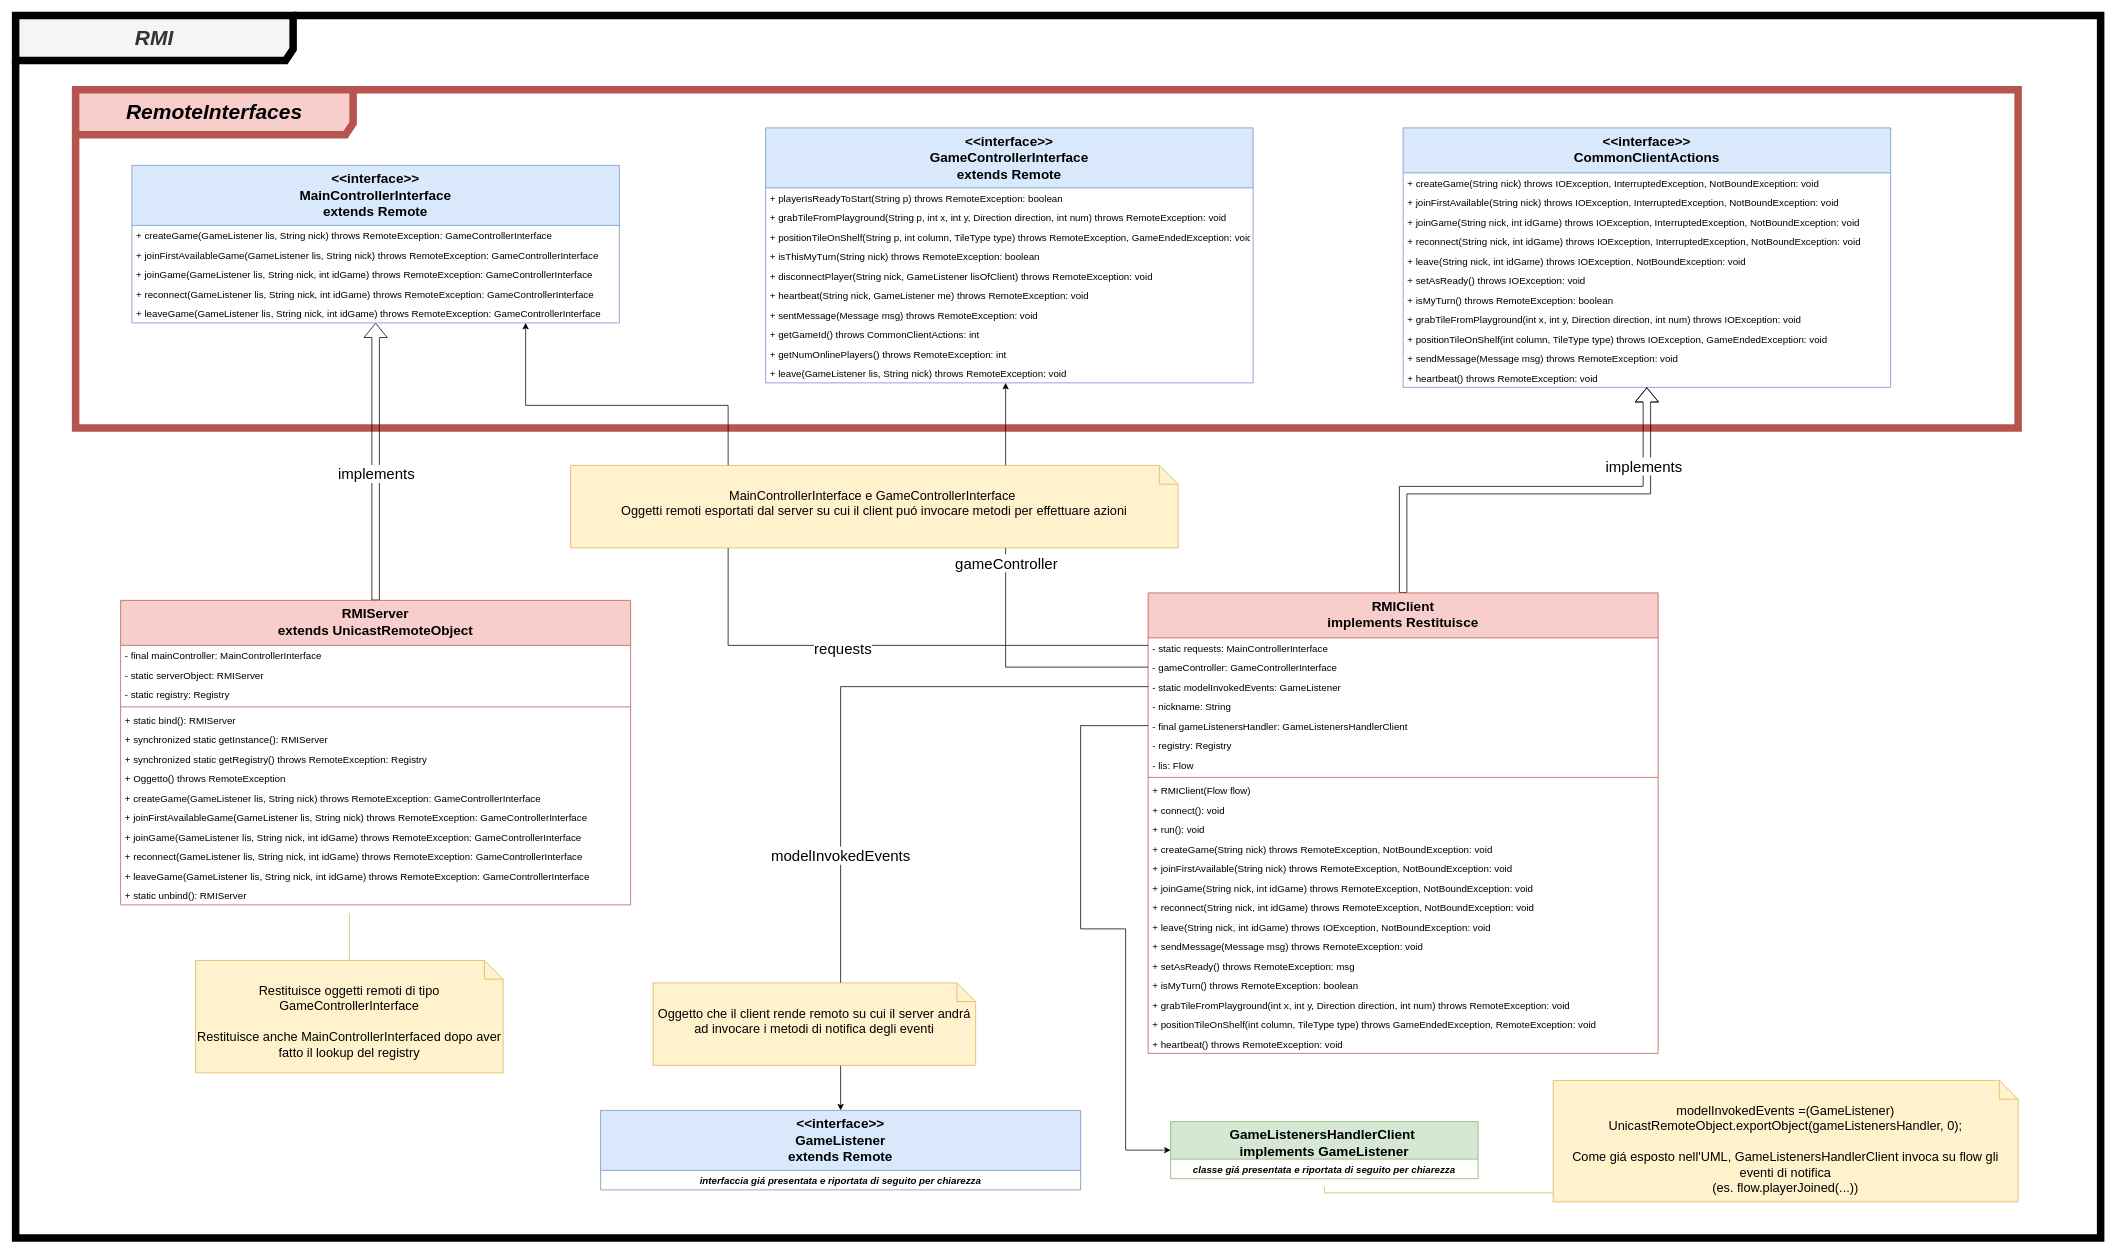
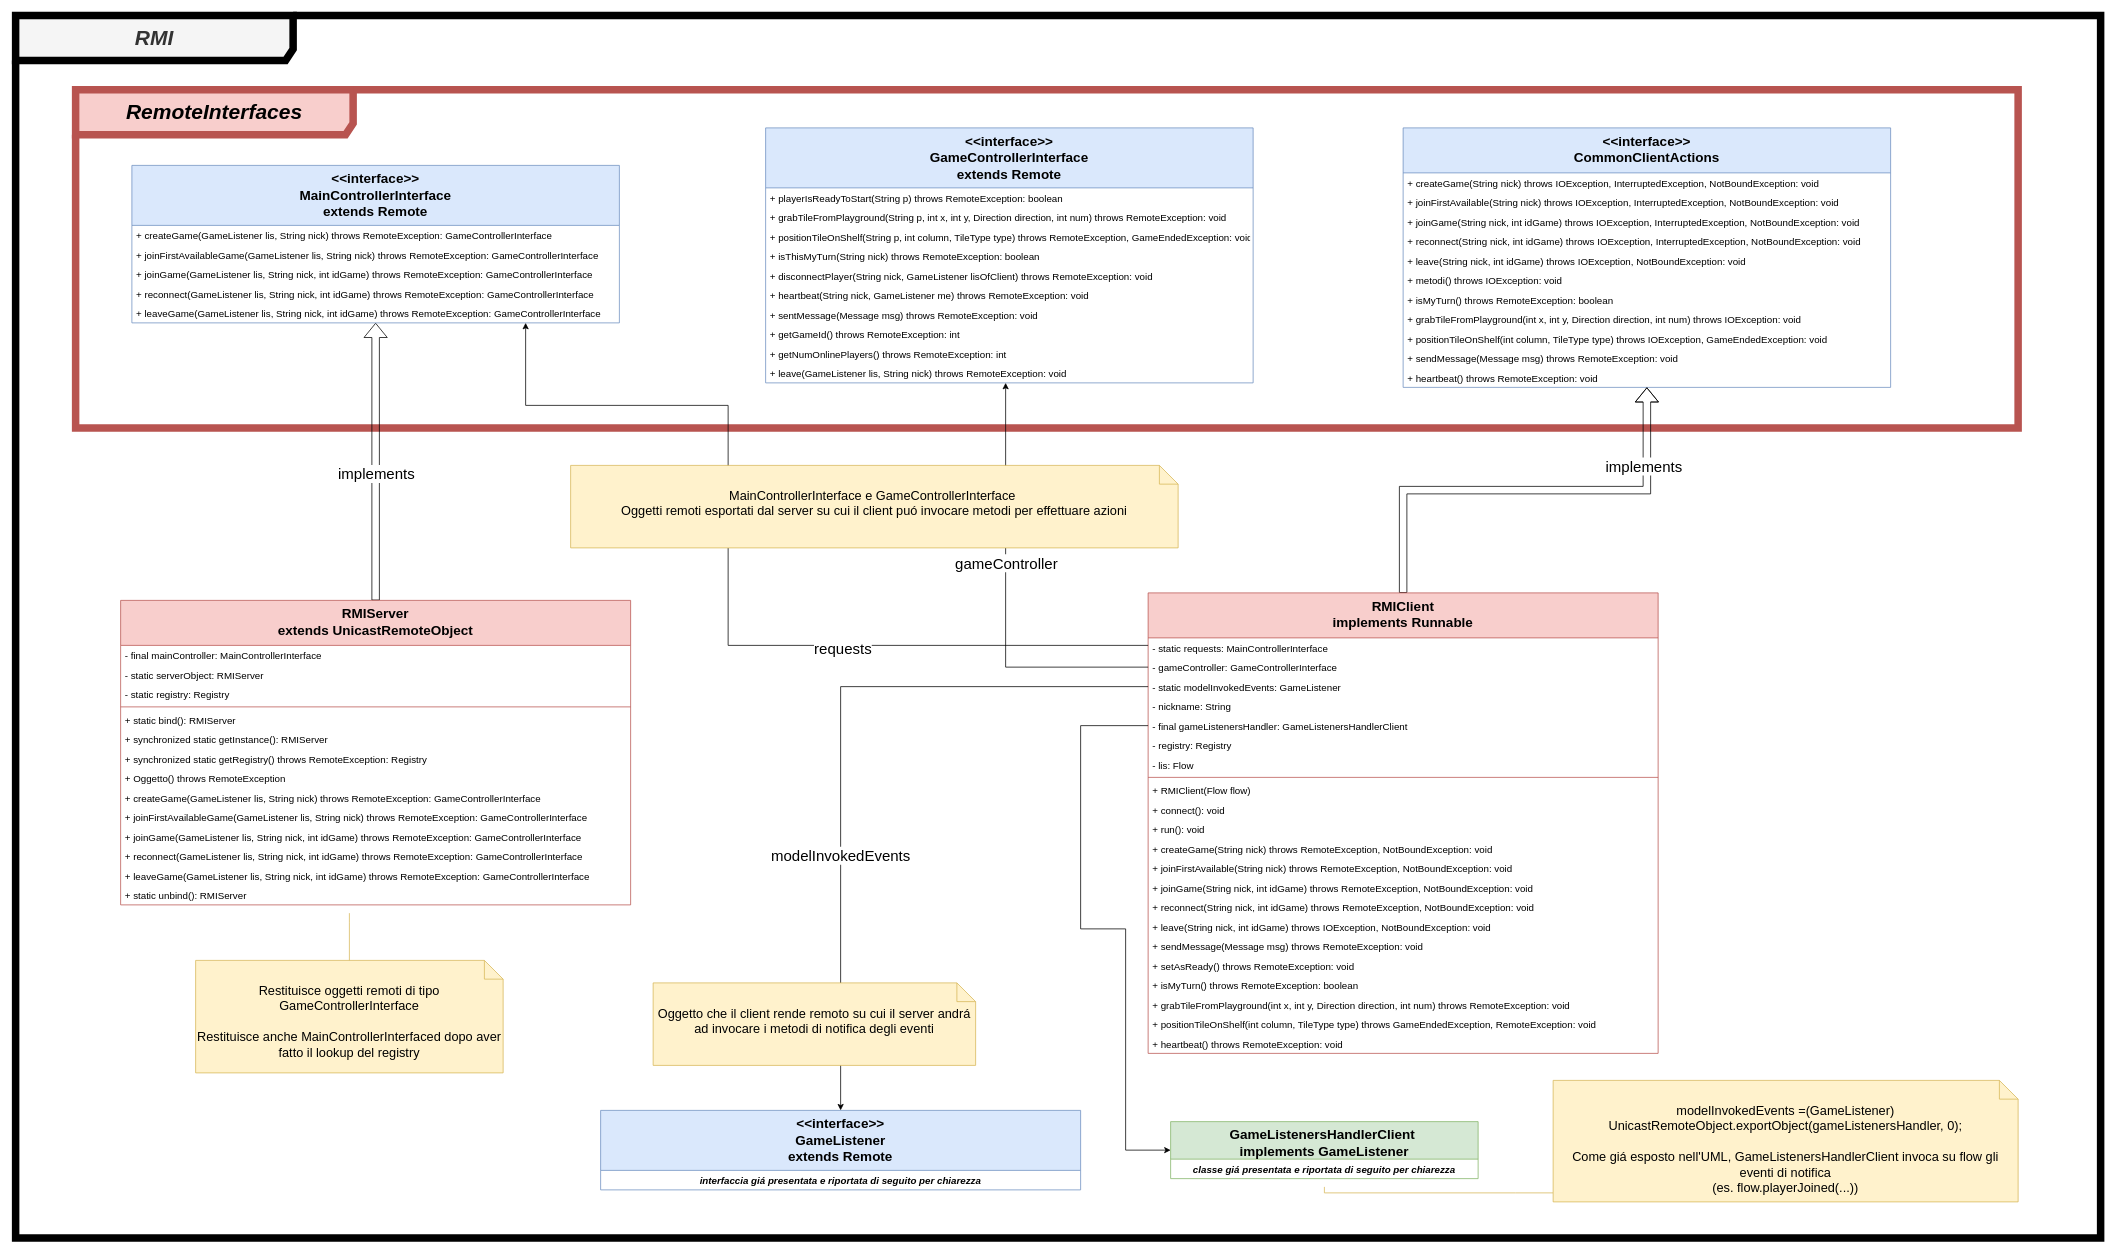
node "+ setAsReady() throws IOException: void": label "+ setAsReady() throws IOException: void" -> "+ metodi() throws IOException: void"
node "+ getGameId() throws CommonClientActions: int": label "+ getGameId() throws CommonClientActions: int" -> "+ getGameId() throws RemoteException: int"
node "RMIClient implements Restituisce": label "RMIClient implements Restituisce" -> "RMIClient implements Runnable"
node "+ setAsReady() throws RemoteException: msg": label "+ setAsReady() throws RemoteException: msg" -> "+ setAsReady() throws RemoteException: void"
